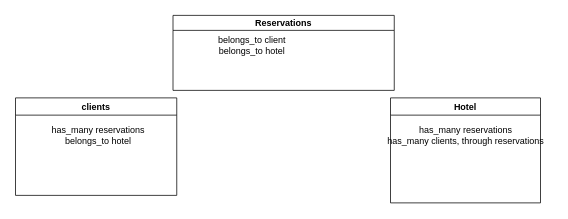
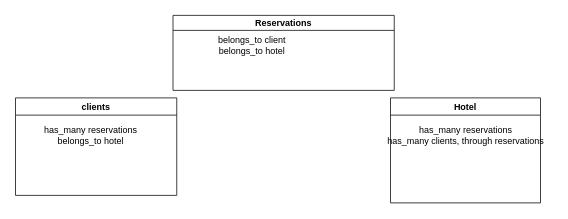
node "has_many reservations belongs_to hotel": moved (98, 135) -> (90, 135)
